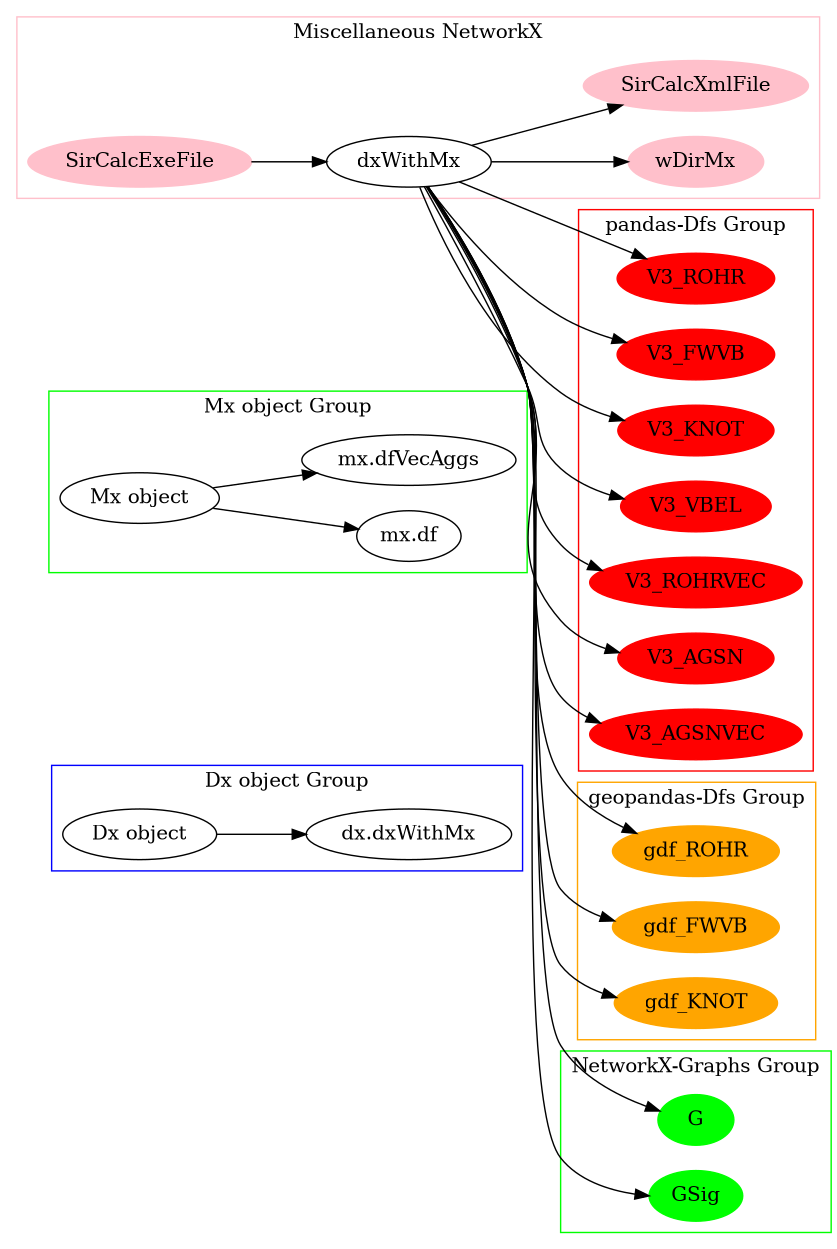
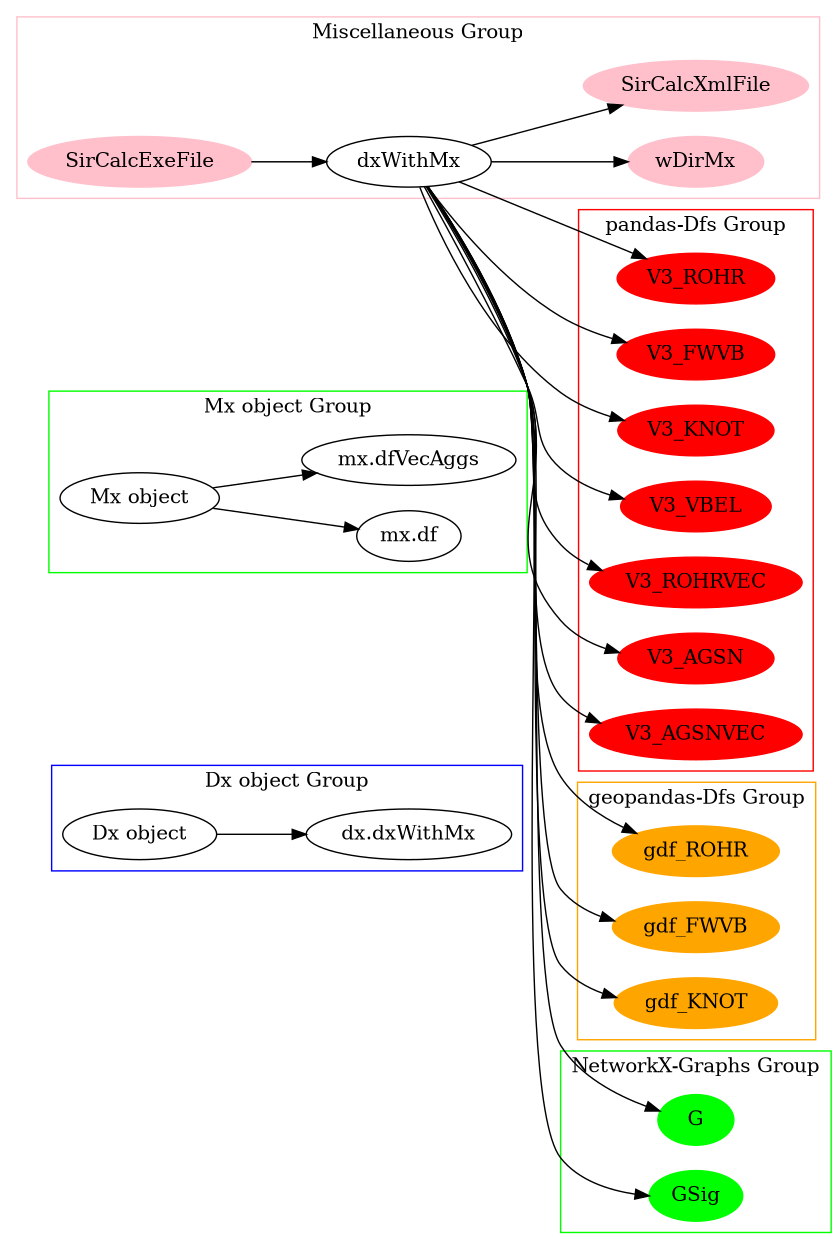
cluster "Miscellaneous NetworkX": label "Miscellaneous NetworkX" -> "Miscellaneous Group"
